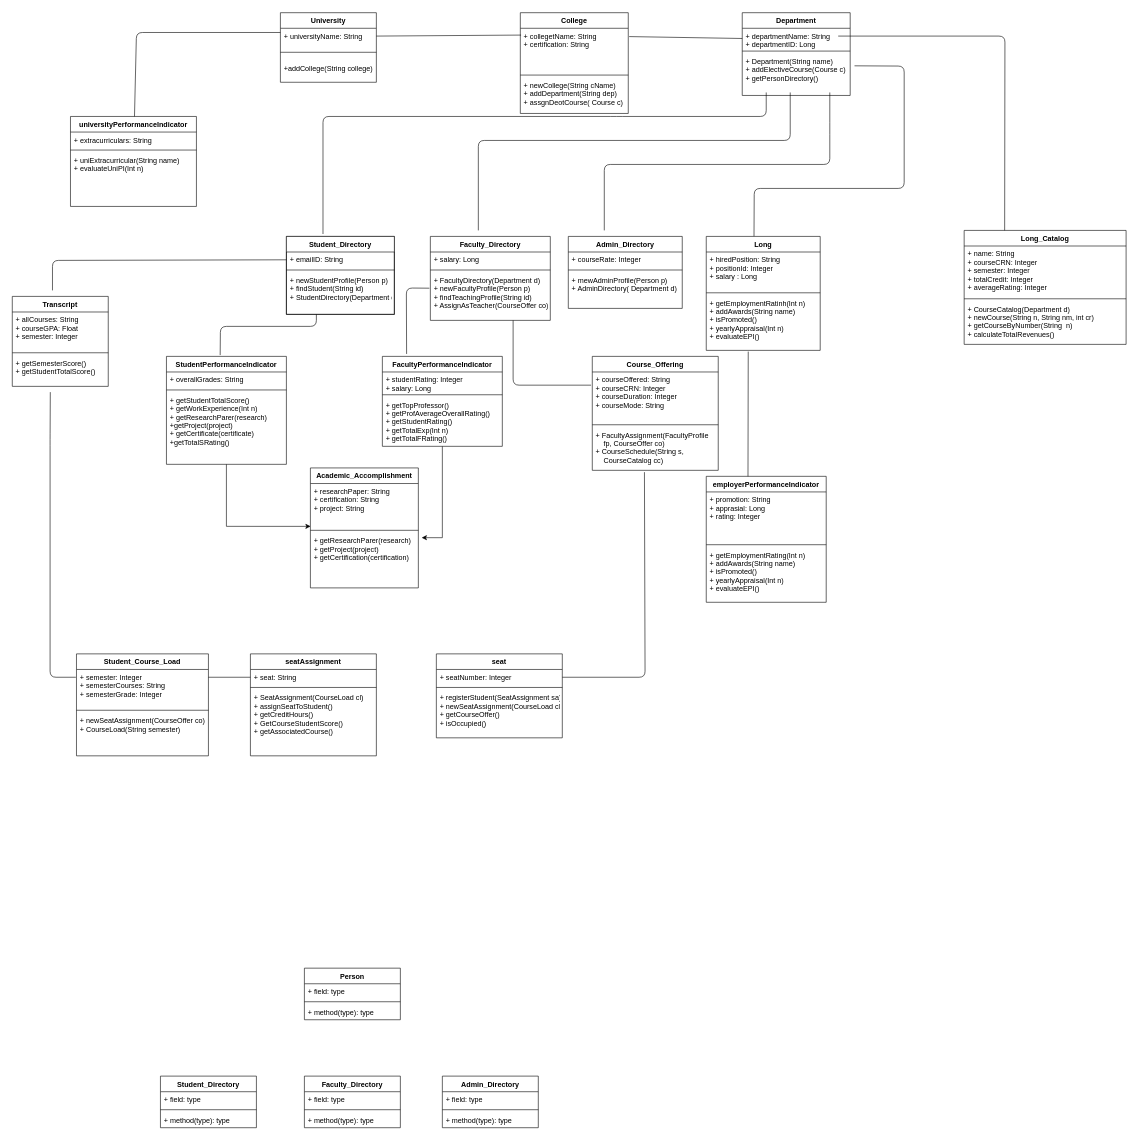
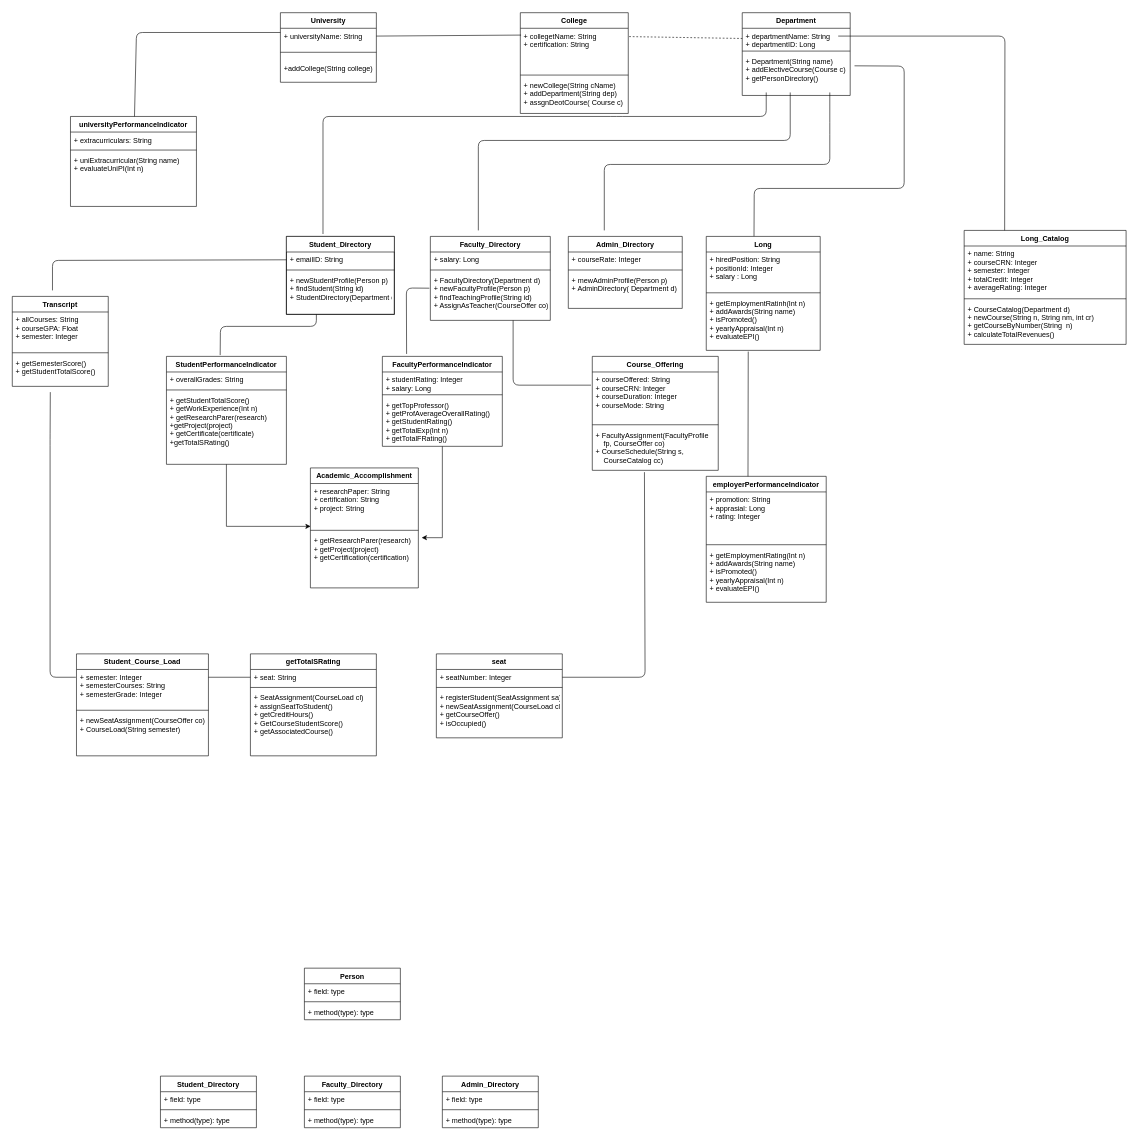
edge "+ departmentName: String + departmentID: Long" -- "+ collegetName: String + certification: String": style solid -> dashed
node "seatAssignment": label "seatAssignment" -> "getTotalSRating"
